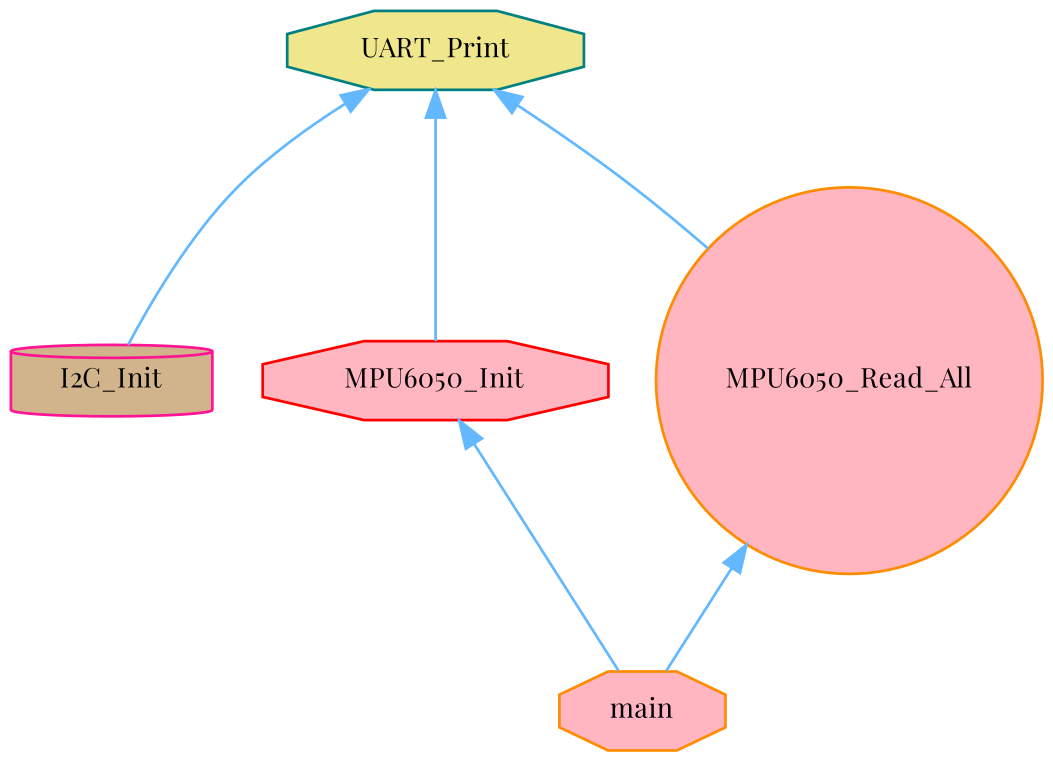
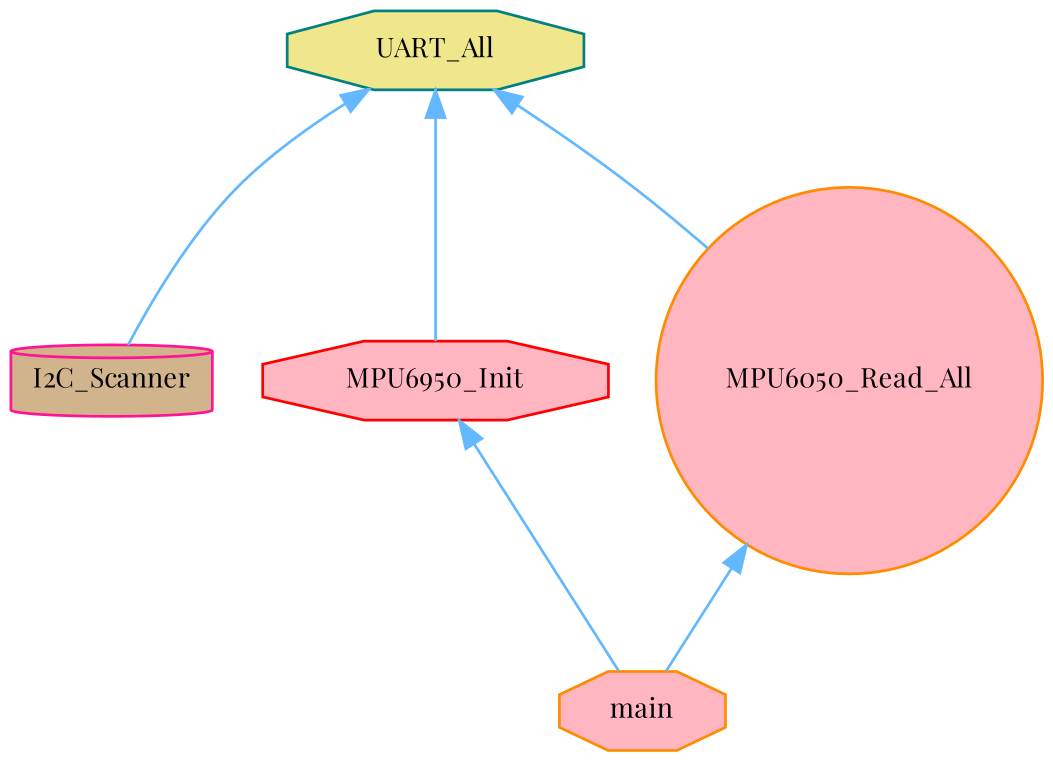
node "UART_Print": label "UART_Print" -> "UART_All"
node "I2C_Init": label "I2C_Init" -> "I2C_Scanner"
node "MPU6050_Init": label "MPU6050_Init" -> "MPU6950_Init"
